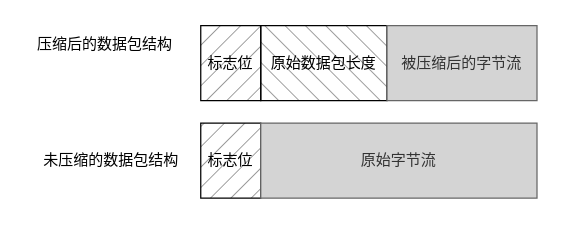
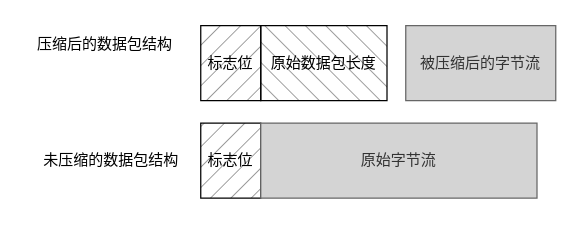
node "被压缩后的字节流": moved (462, 63) -> (481, 63)
